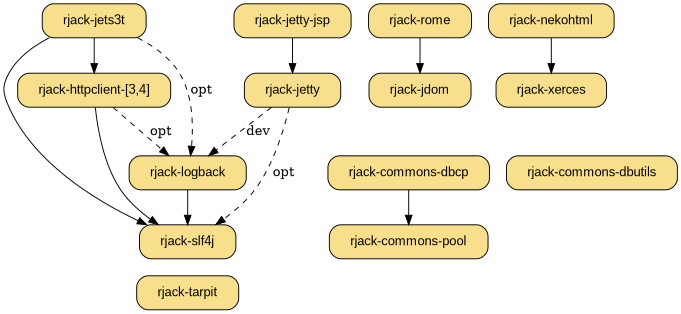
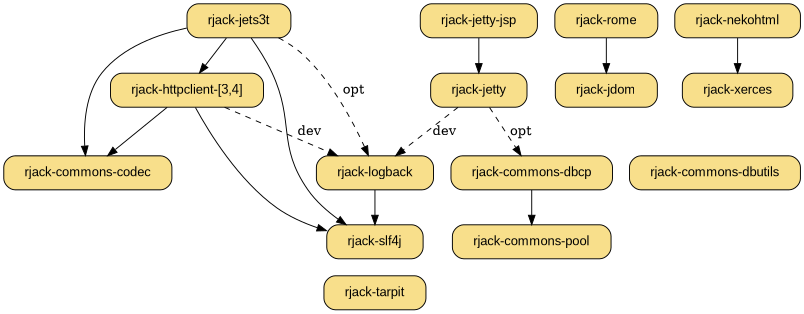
edge "rjack-httpclient-[3,4]" -> "rjack-logback": label "opt" -> "dev"
edge "rjack-jetty" -> "rjack-slf4j": now "rjack-jetty" -> "rjack-commons-dbcp"
node "rjack-commons-codec": added
